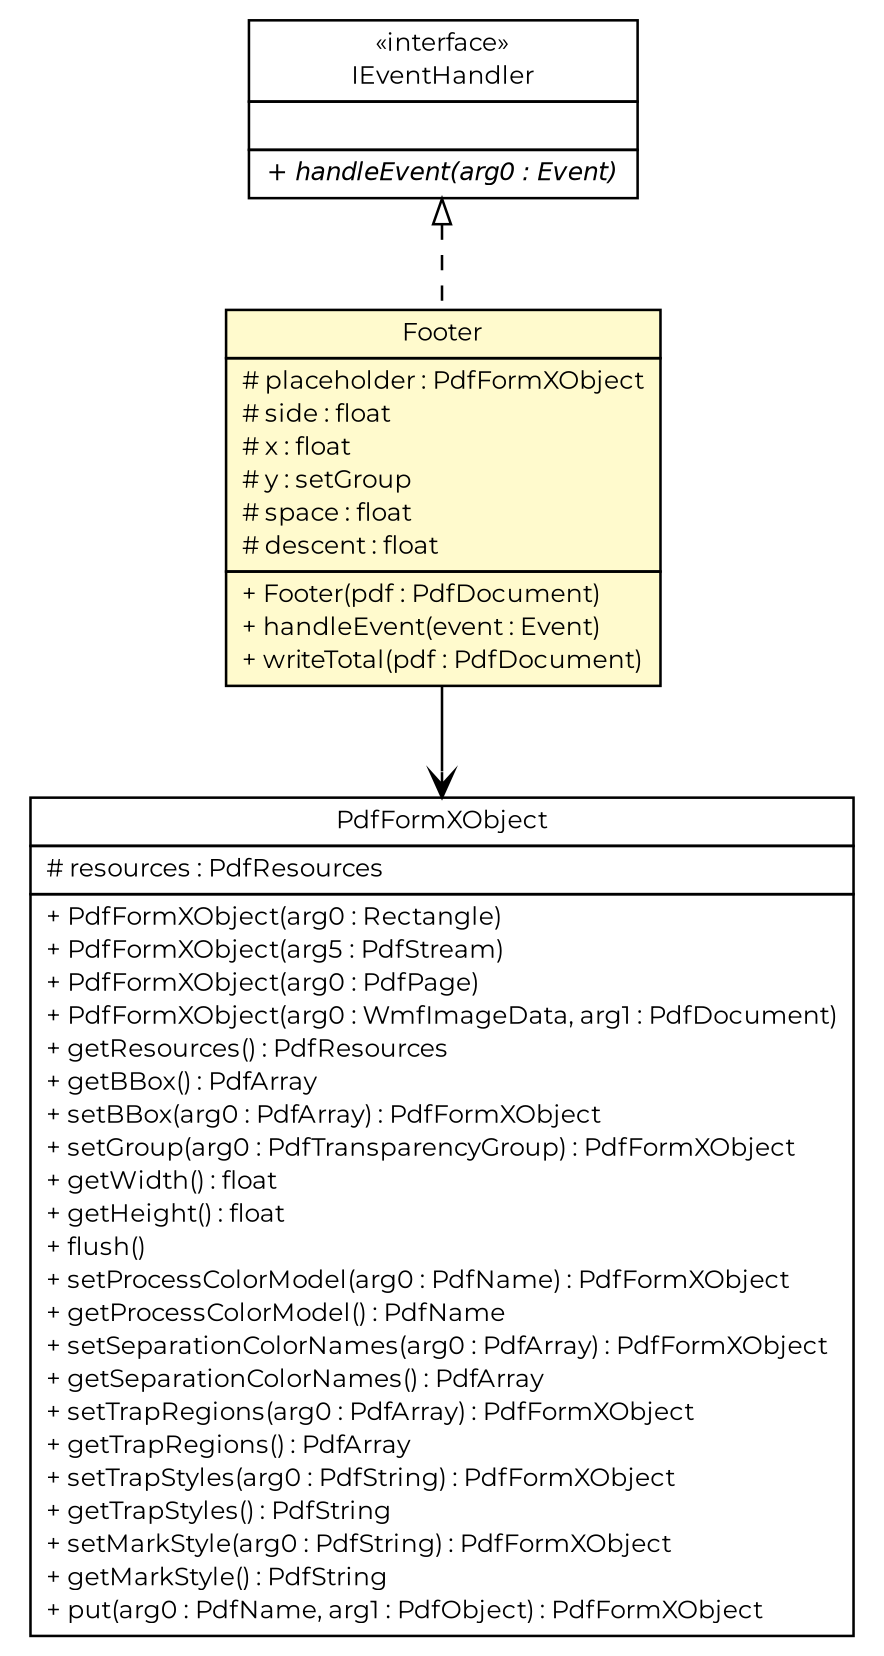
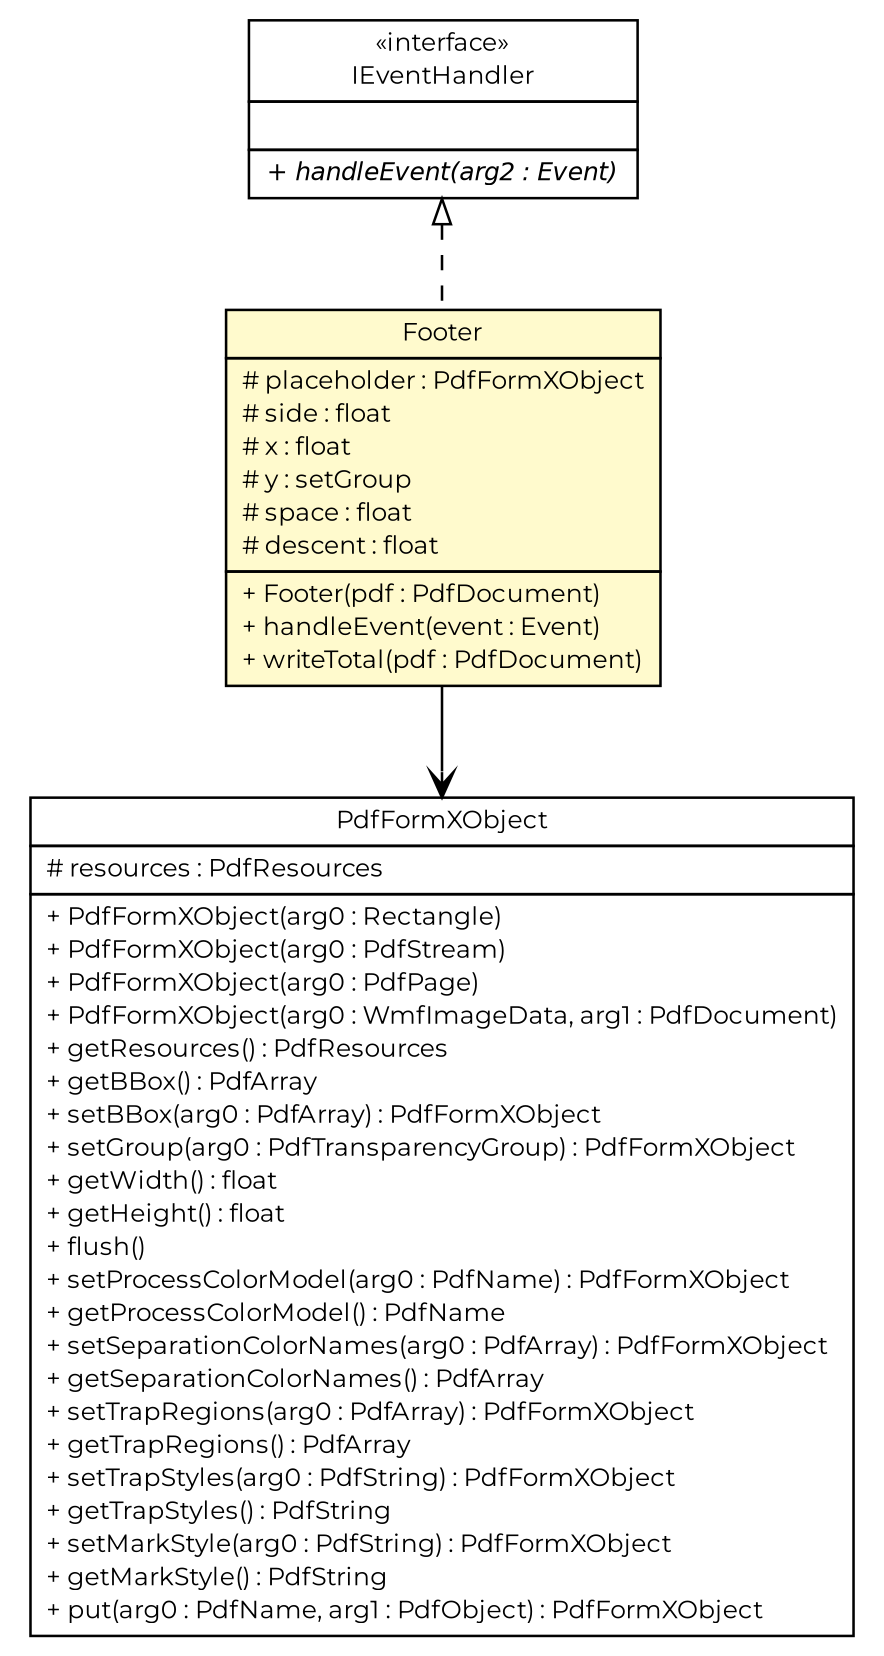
node "IEventHandler": text "+ handleEvent(arg0 : Event)" -> "+ handleEvent(arg2 : Event)"
node "PdfFormXObject": text "+ PdfFormXObject(arg5 : PdfStream)" -> "+ PdfFormXObject(arg0 : PdfStream)"
